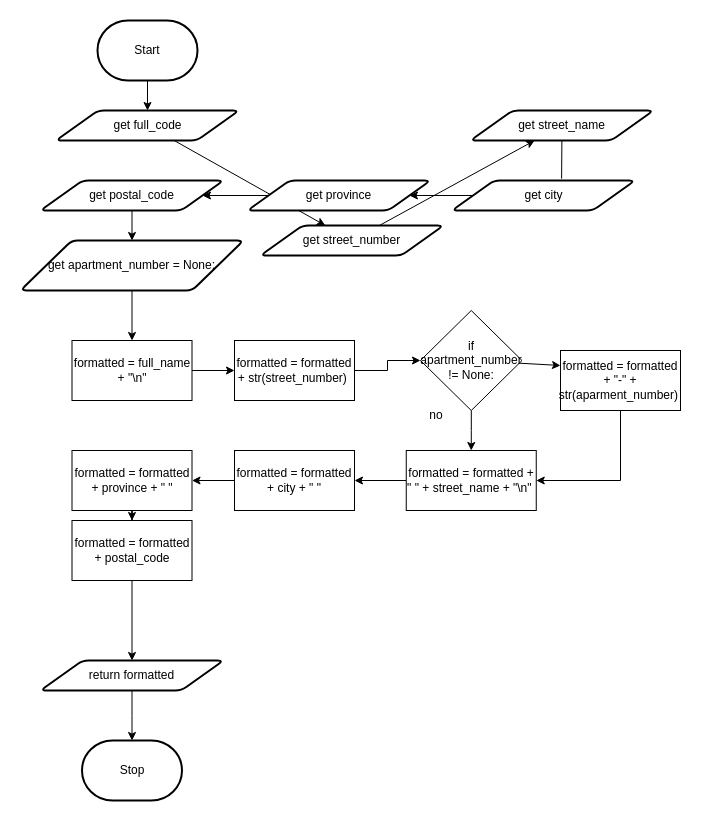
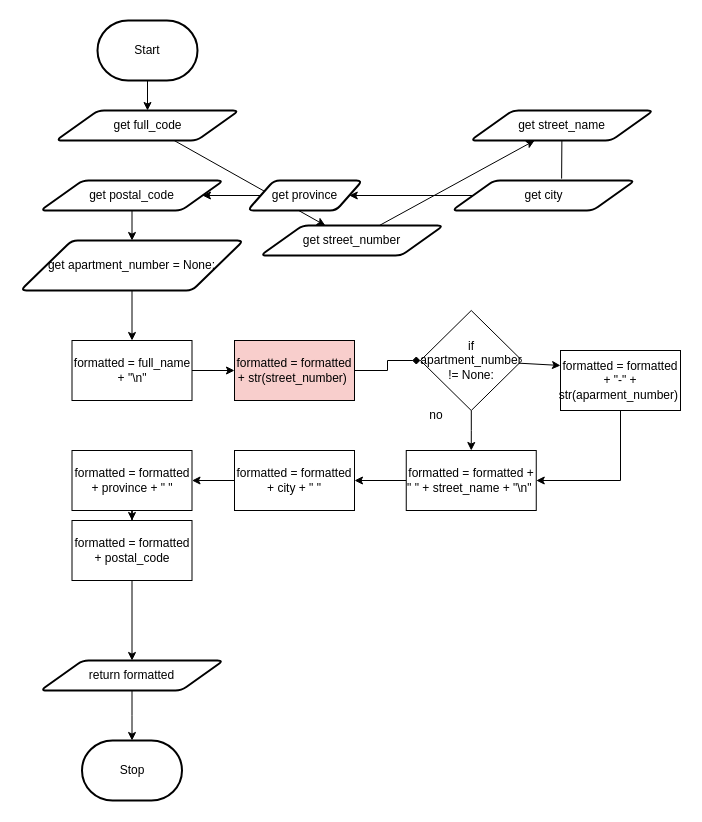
node "get province": size 183x30 -> 115x30
edge "formatted = formatted + str(street_number)" -> "if apartment_number != None:": arrowhead classic -> diamond
node "formatted = formatted + str(street_number)": fillcolor #ffffff -> #f8cecc
